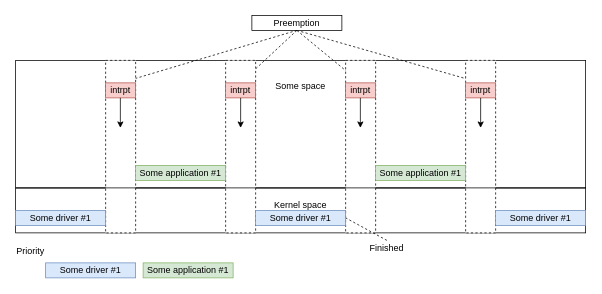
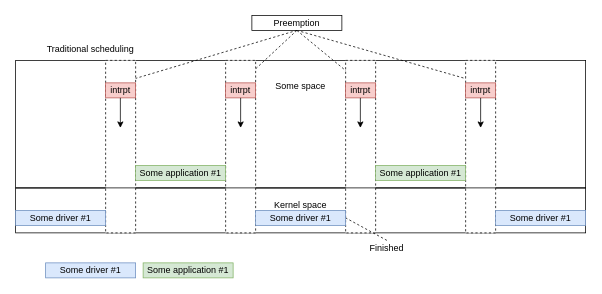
node "Traditional scheduling": added
node "Priority": removed
